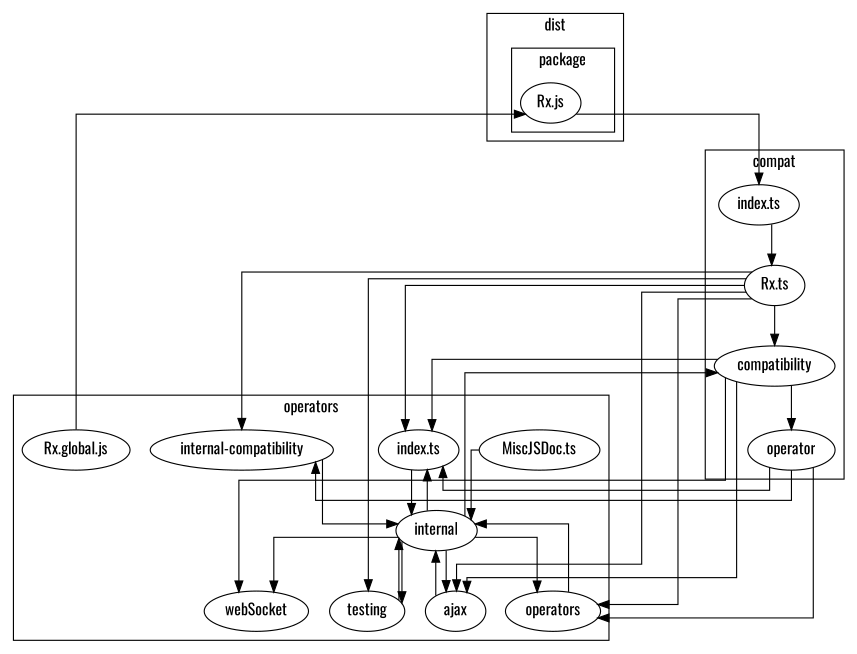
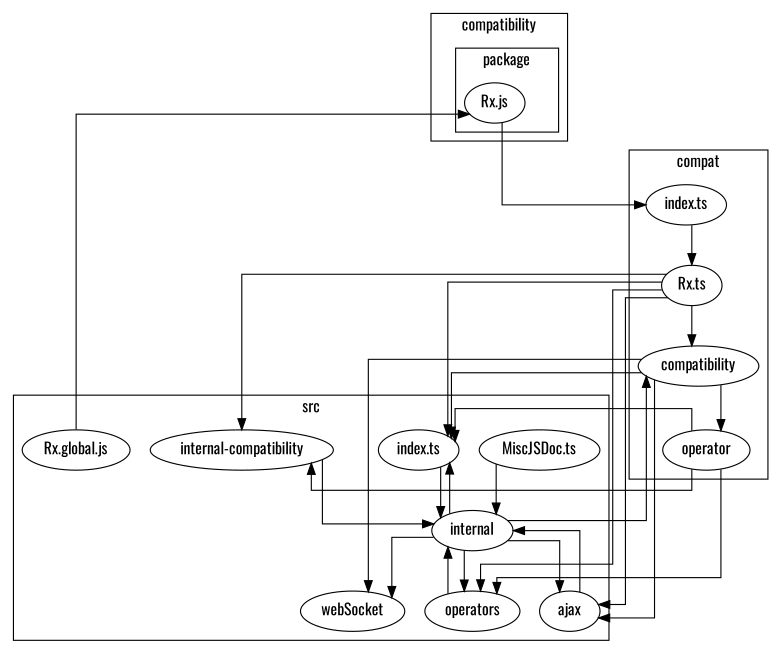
cluster "dist": label "dist" -> "compatibility"
cluster "operators": label "operators" -> "src"
node "testing": removed
